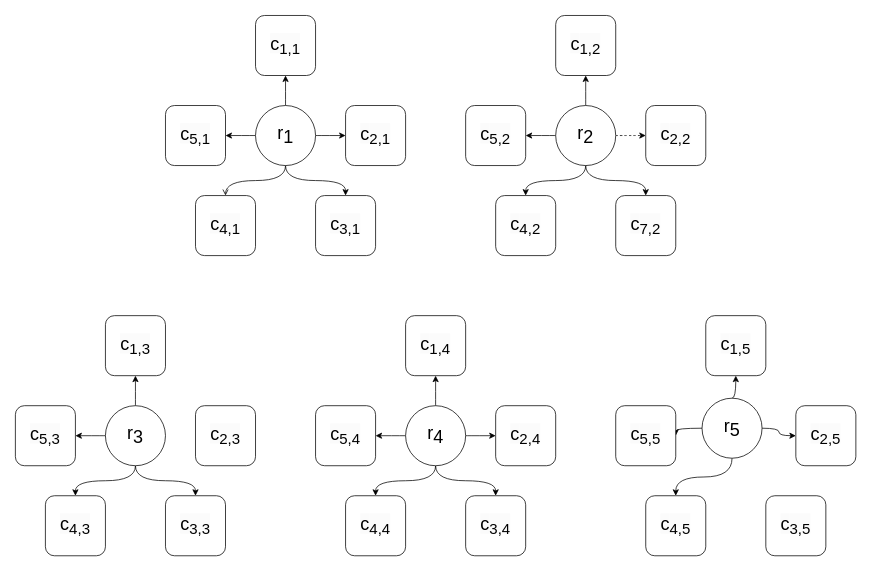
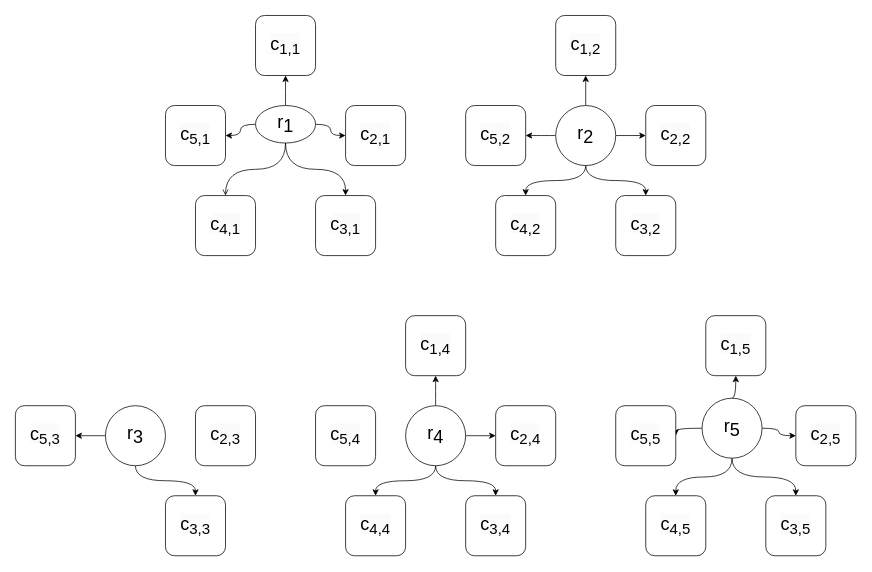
node "r1": size 60x60 -> 60x38
edge "r2" -> "c2,2": style dashed -> solid
node "c7,2": label "c7,2" -> "c3,2"
node "c1,3": removed
edge "r3" -> "c1,3": removed
edge "r4" -> "c5,4": removed
edge "r5" -> "c3,5": added
edge "r3" -> "c4,3": removed
node "c4,3": removed
